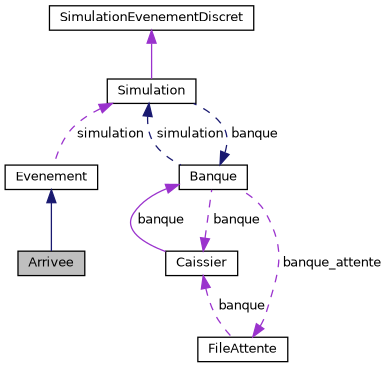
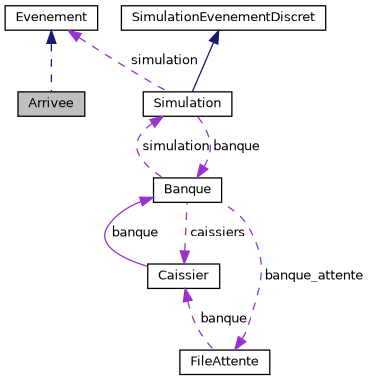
edge "Simulation" -> "SimulationEvenementDiscret": color darkorchid3 -> midnightblue
edge "Simulation" -> "Banque": color midnightblue -> darkorchid3
edge "Evenement" -> "Simulation": reversed
edge "Banque" -> "Simulation": color midnightblue -> darkorchid3
edge "Banque" -> "Caissier": label " banque" -> " caissiers"
edge "Arrivee" -> "Evenement": style solid -> dashed
